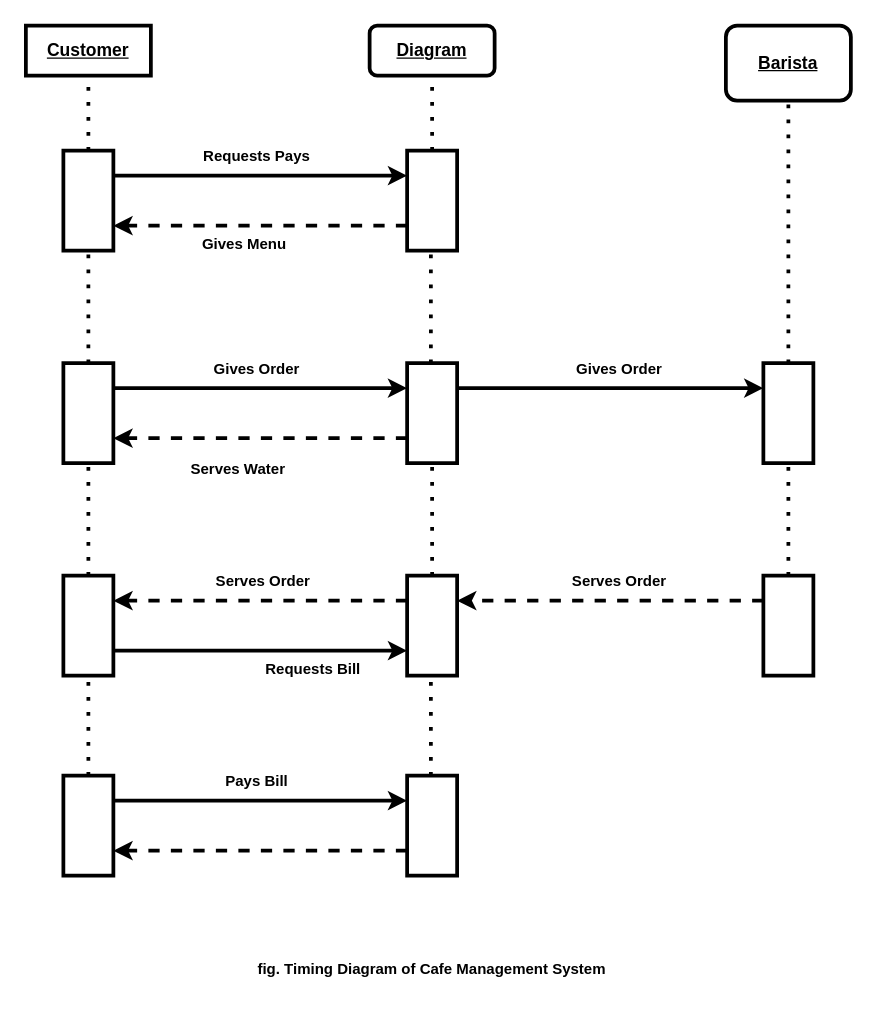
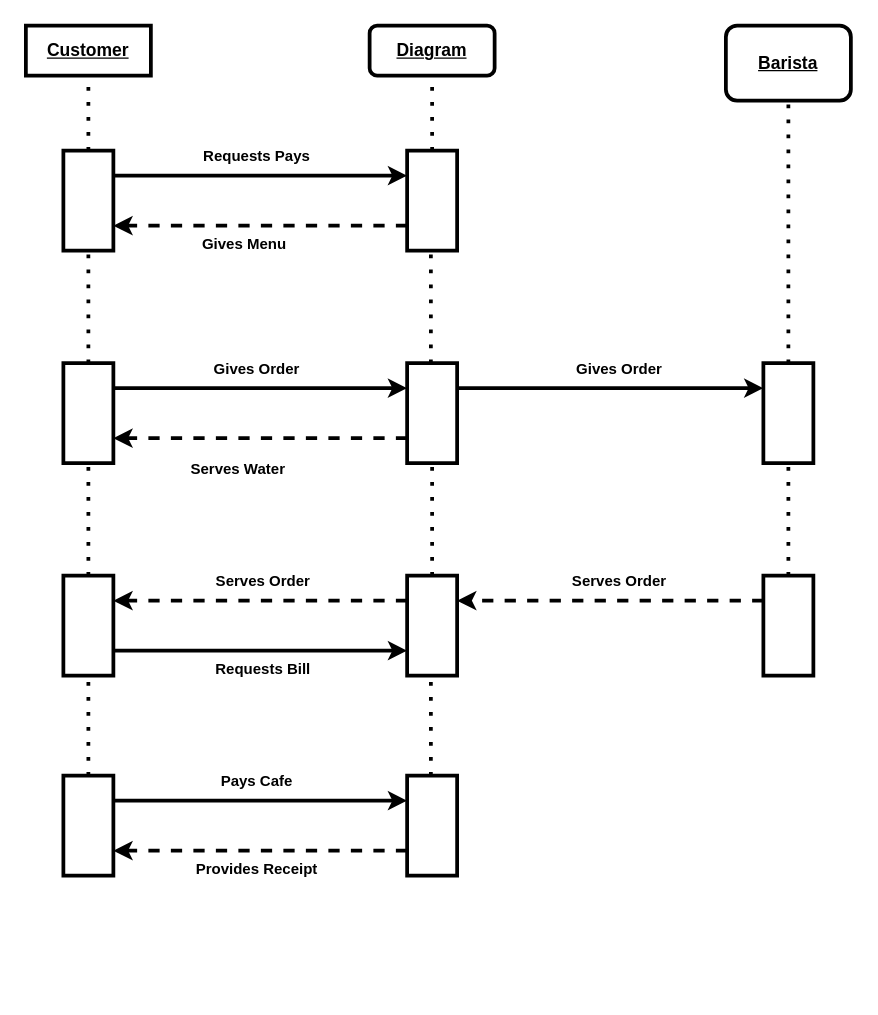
node "Requests Bill": moved (313, 669) -> (263, 669)
node "Pays Bill": label "Pays Bill" -> "Pays Cafe"
node "Provides Receipt": added
node "fig. Timing Diagram of Cafe Management System": removed
